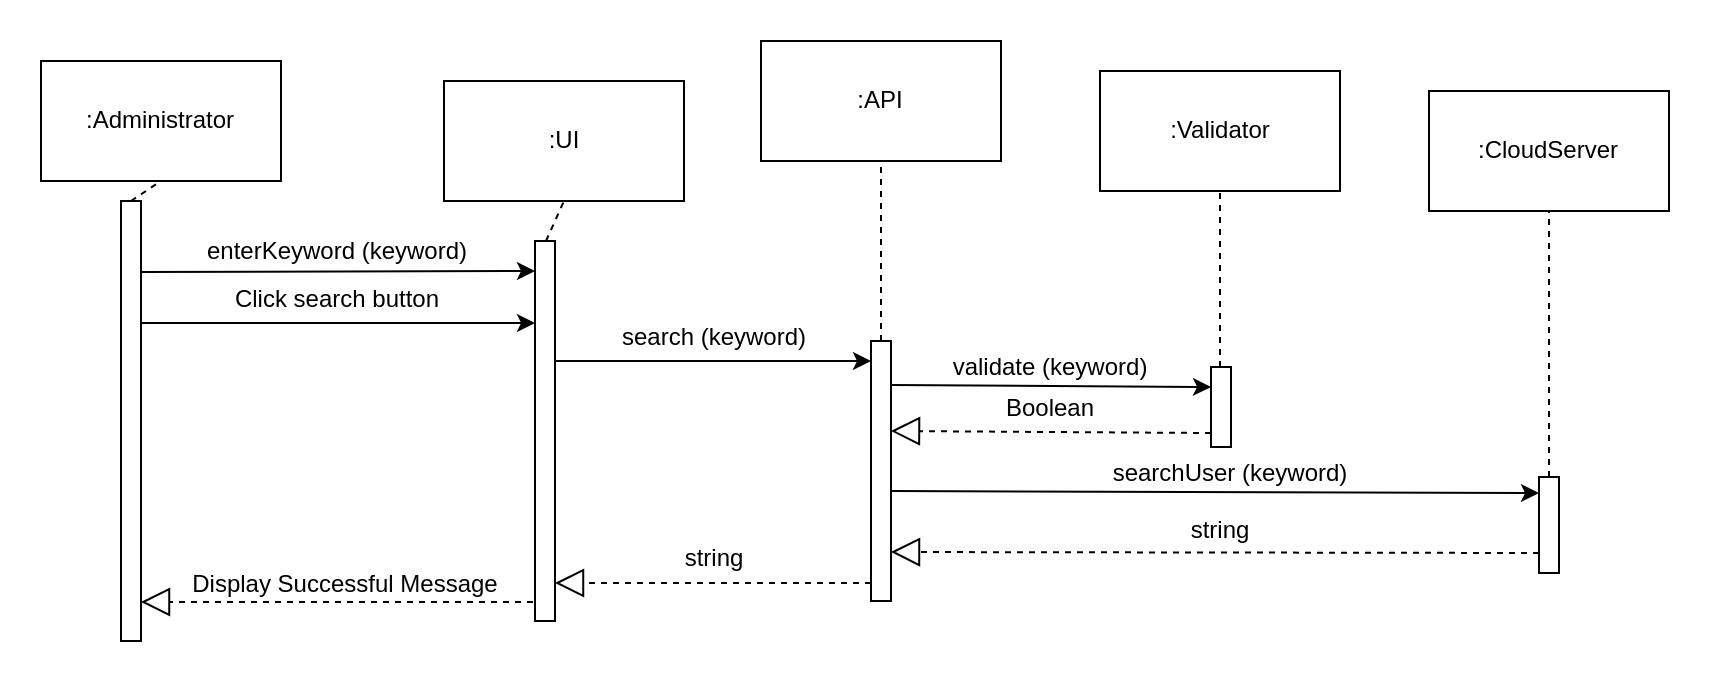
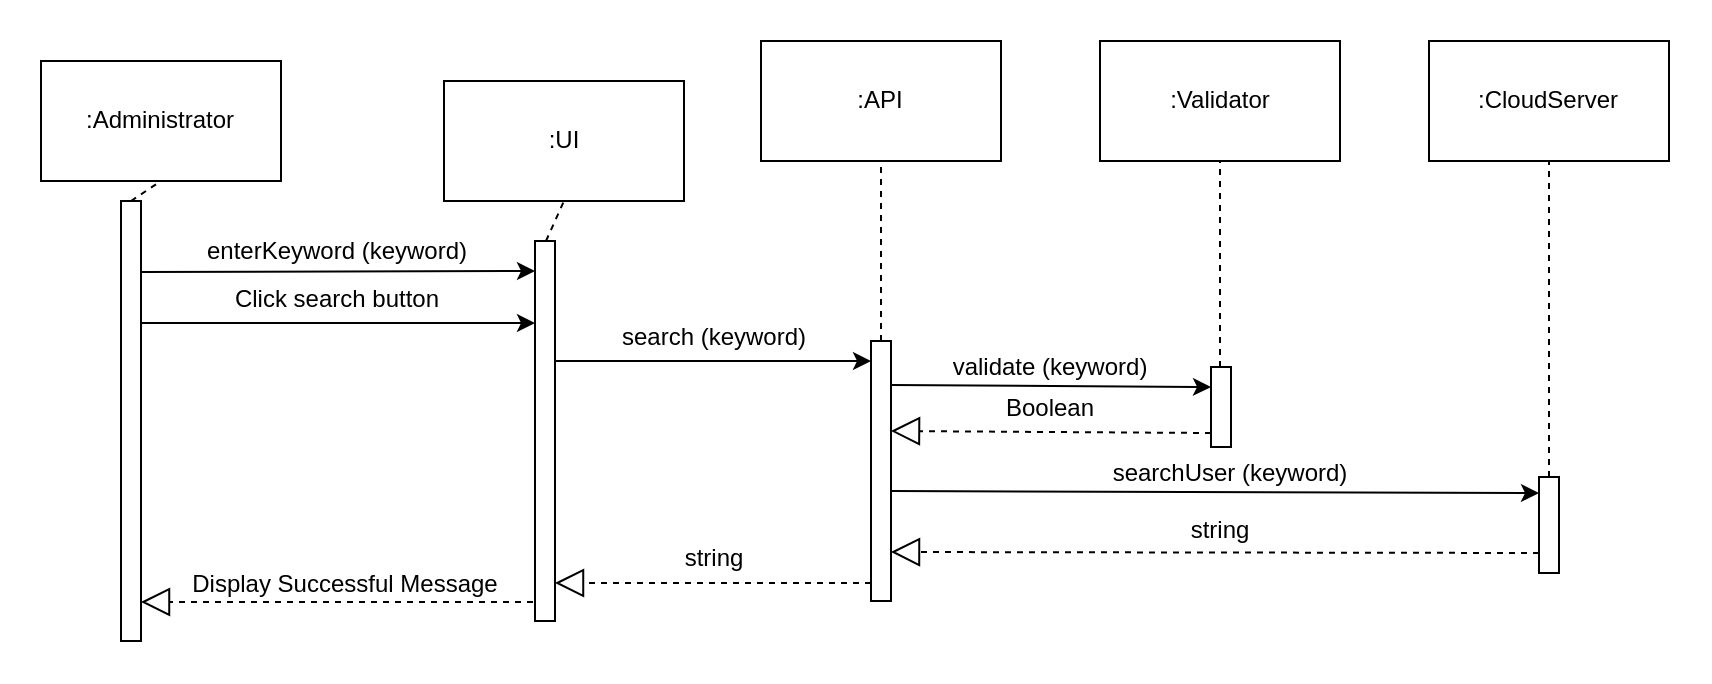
node ":Validator": moved (1220, 131) -> (1220, 101)
node ":CloudServer": moved (1549, 151) -> (1549, 101)
